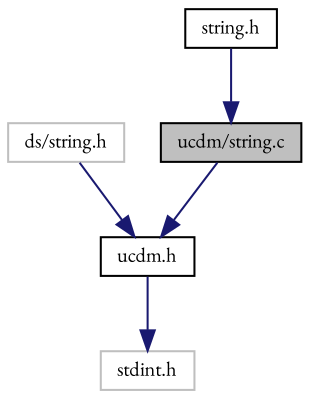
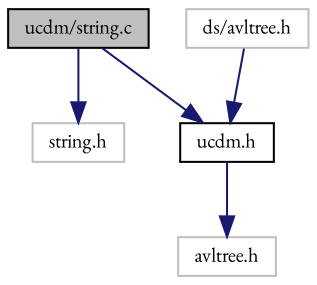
node "string.h": color black -> grey75
edge "string.h" -> "ucdm/string.c": reversed
node "ds/string.h": label "ds/string.h" -> "ds/avltree.h"
node "stdint.h": label "stdint.h" -> "avltree.h"
